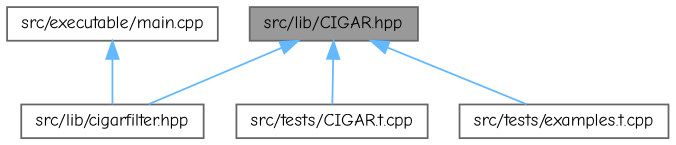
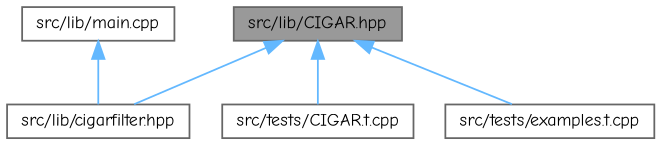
node "src/executable/main.cpp": label "src/executable/main.cpp" -> "src/lib/main.cpp"
